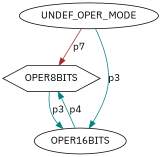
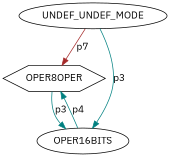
node "UNDEF_OPER_MODE": label "UNDEF_OPER_MODE" -> "UNDEF_UNDEF_MODE"
node "OPER8BITS": label "OPER8BITS" -> "OPER8OPER"
